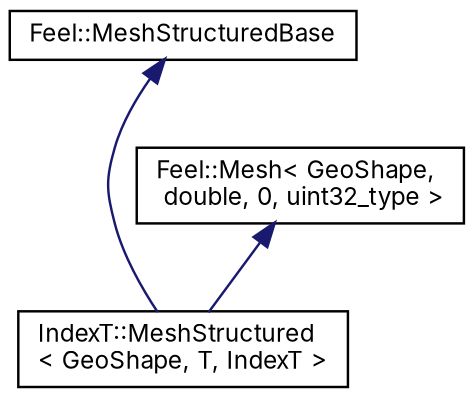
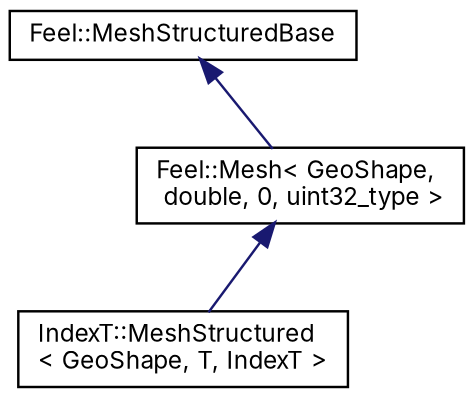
edge "IndexT::MeshStructured < GeoShape, T, IndexT >" -> "Feel::MeshStructuredBase": now "Feel::Mesh< GeoShape, double, 0, uint32_type >" -> "Feel::MeshStructuredBase"
